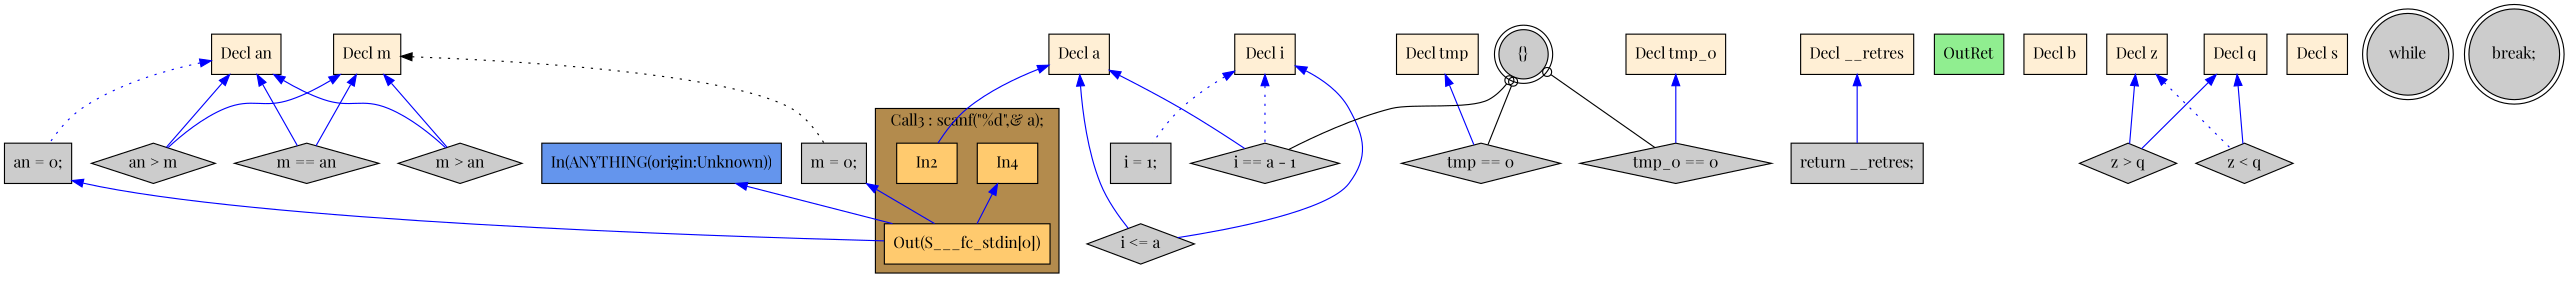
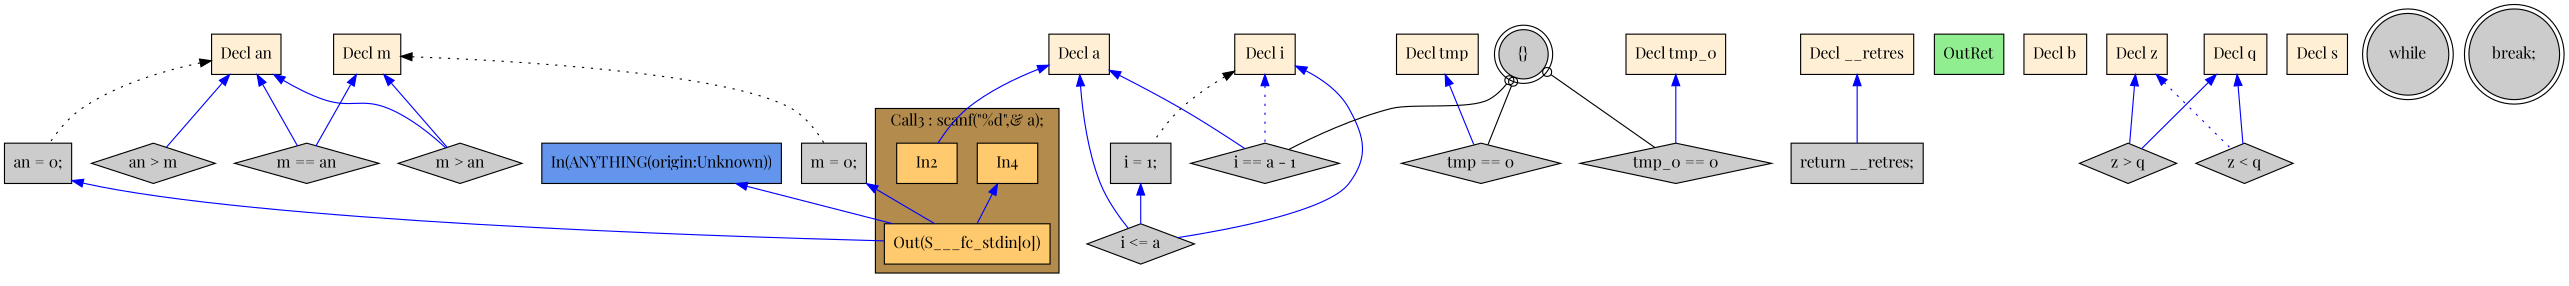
edge "an = 0;" -> "Decl an": color #0000ff -> #000000
edge "i = 1;" -> "Decl i": color #0000ff -> #000000
edge "an > m" -> "Decl m": removed
edge "i <= a" -> "i = 1;": added
